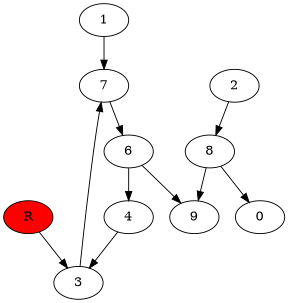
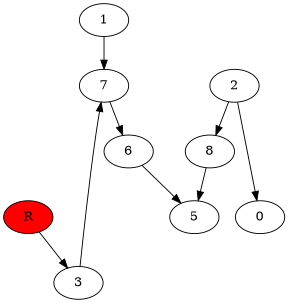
edge "8" -> "0": now "2" -> "0"
node "4": removed
node "9": label "9" -> "5"
